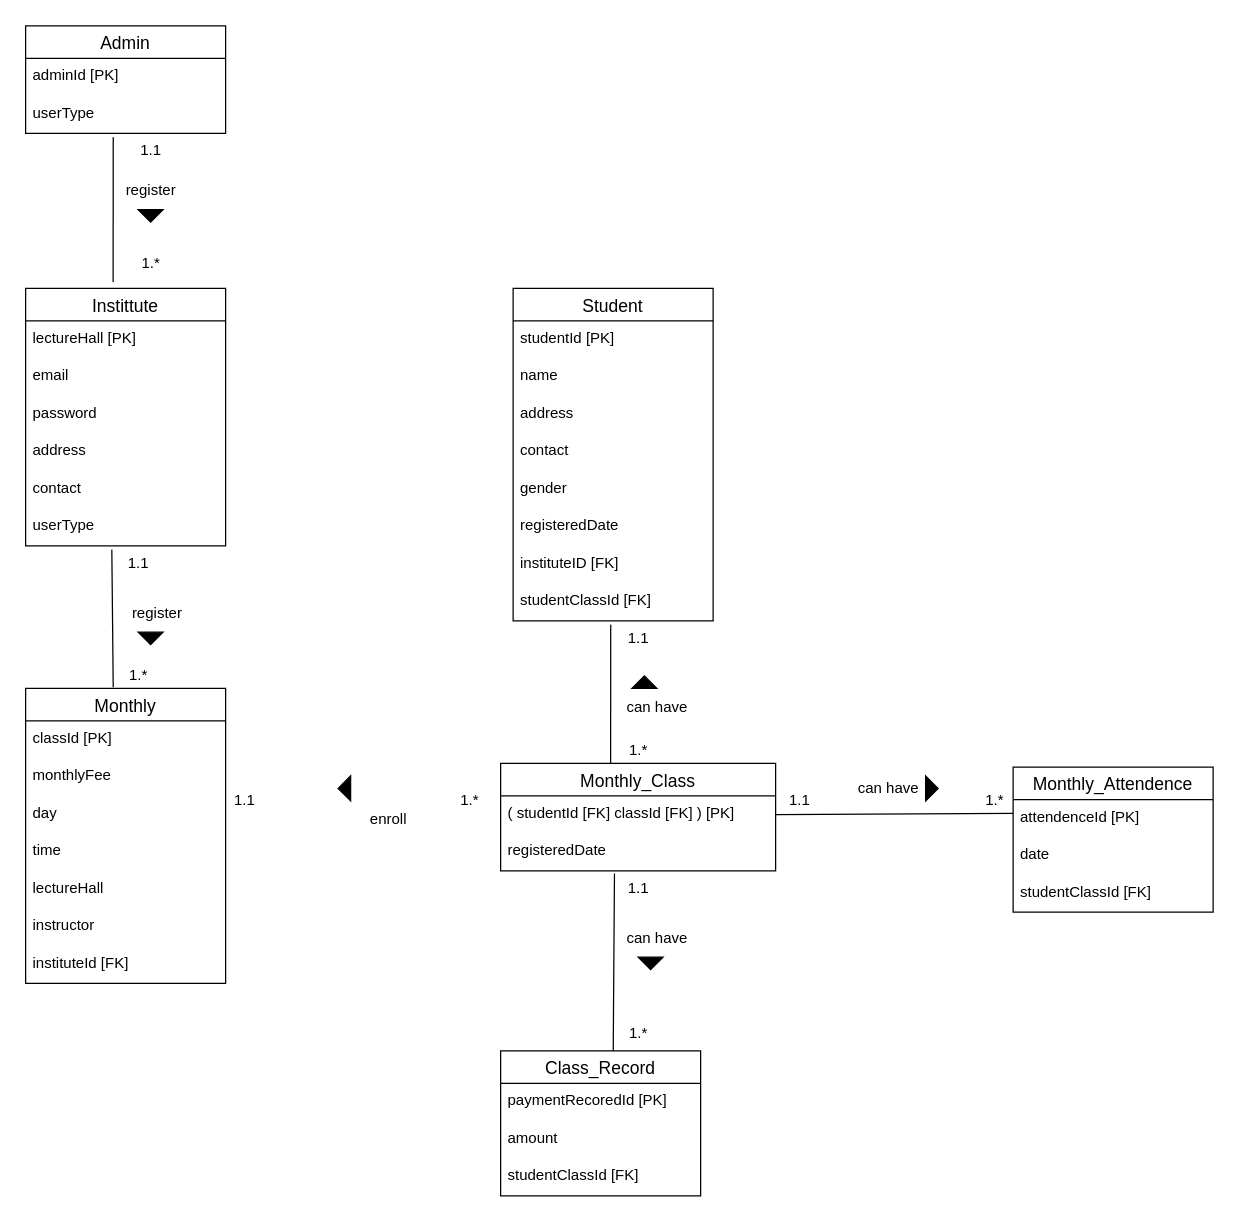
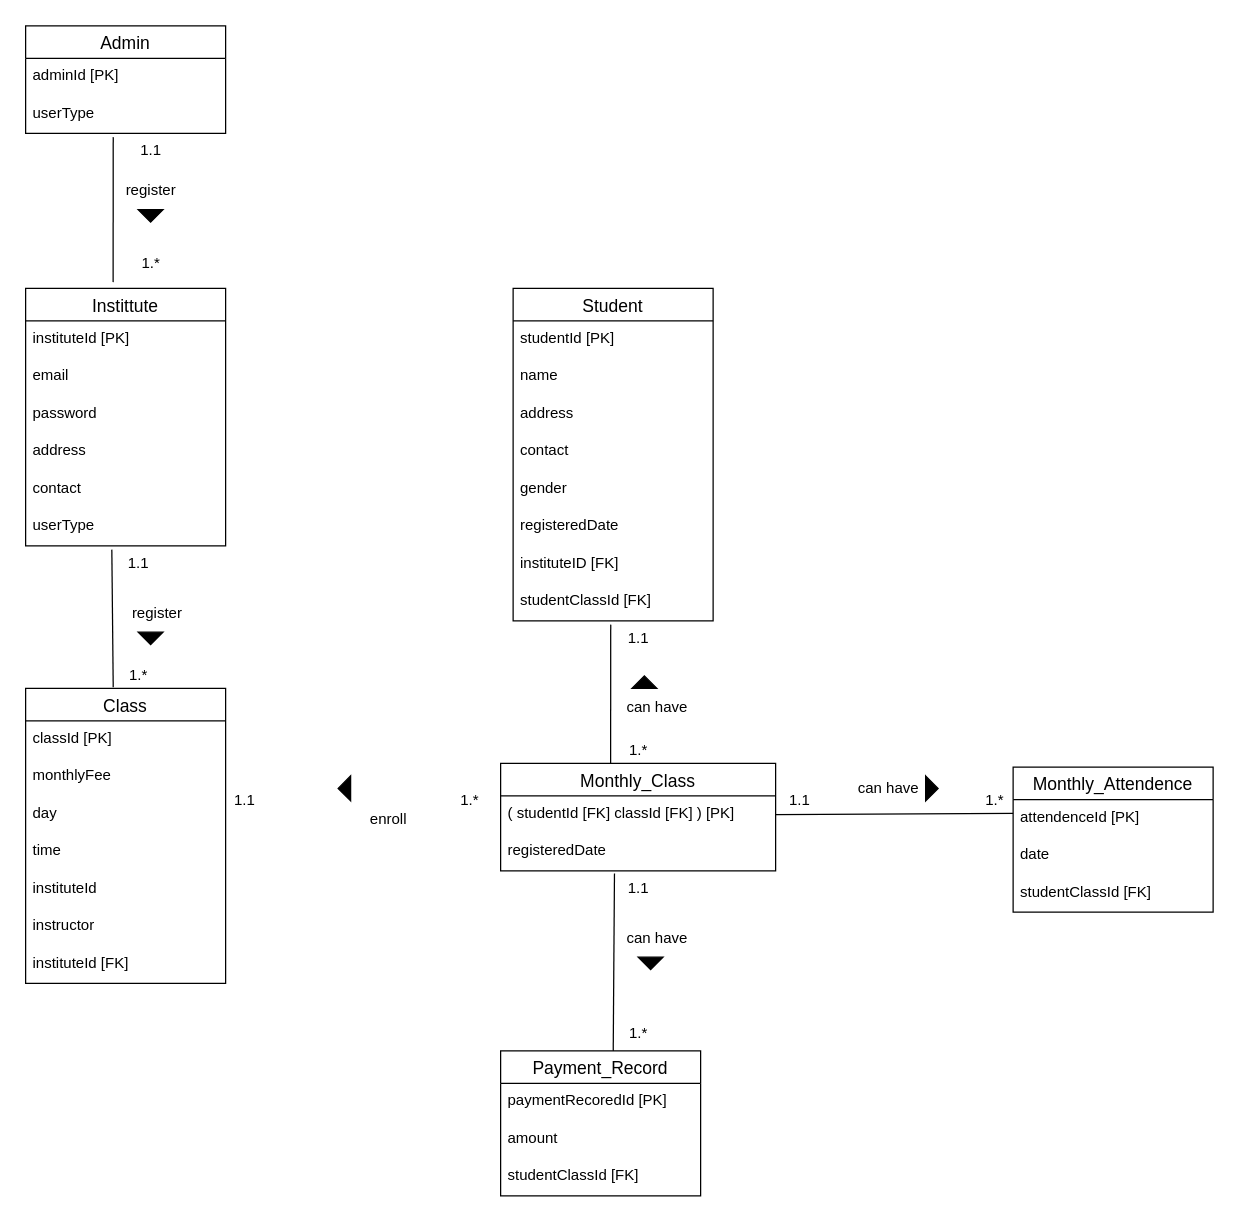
node "lectureHall [PK]": label "lectureHall [PK]" -> "instituteId [PK]"
node "Monthly": label "Monthly" -> "Class"
node "lectureHall": label "lectureHall" -> "instituteId"
node "Class_Record": label "Class_Record" -> "Payment_Record"
